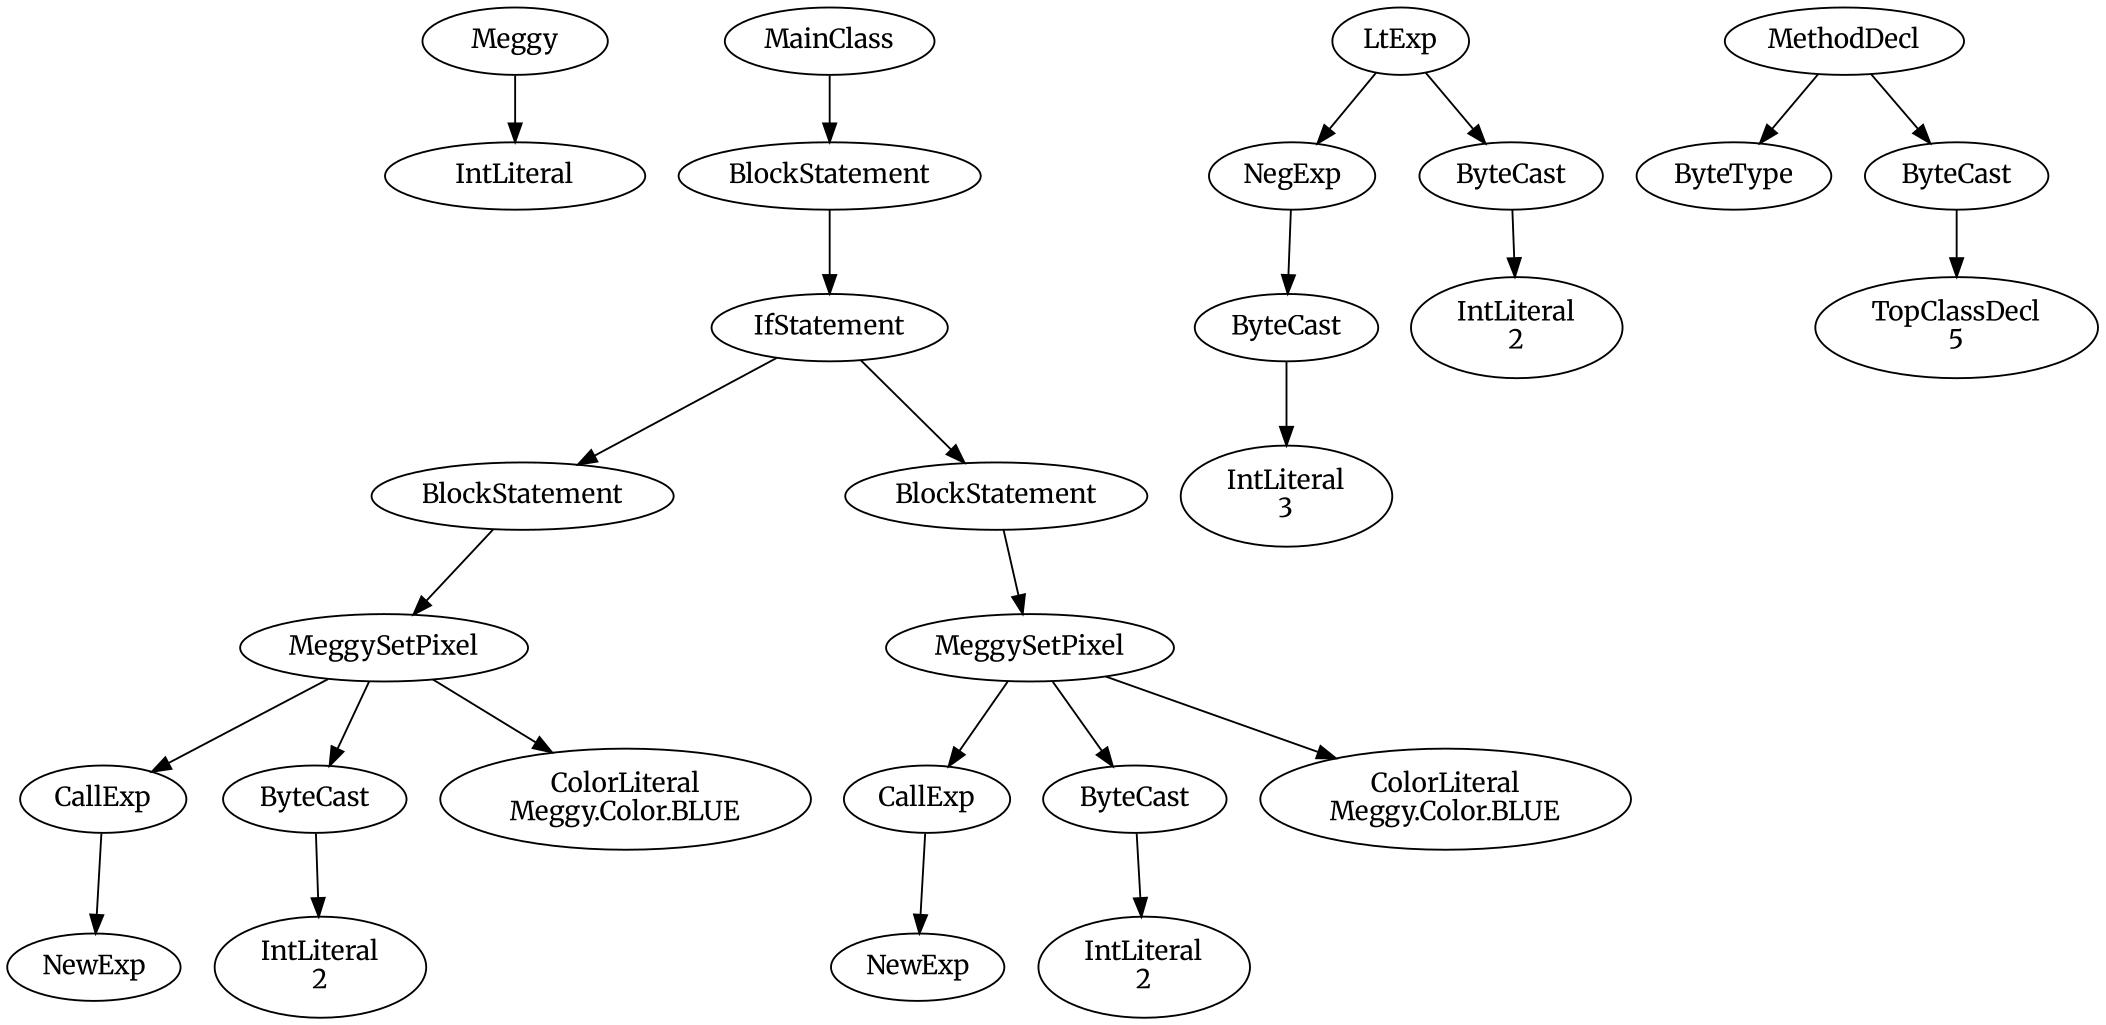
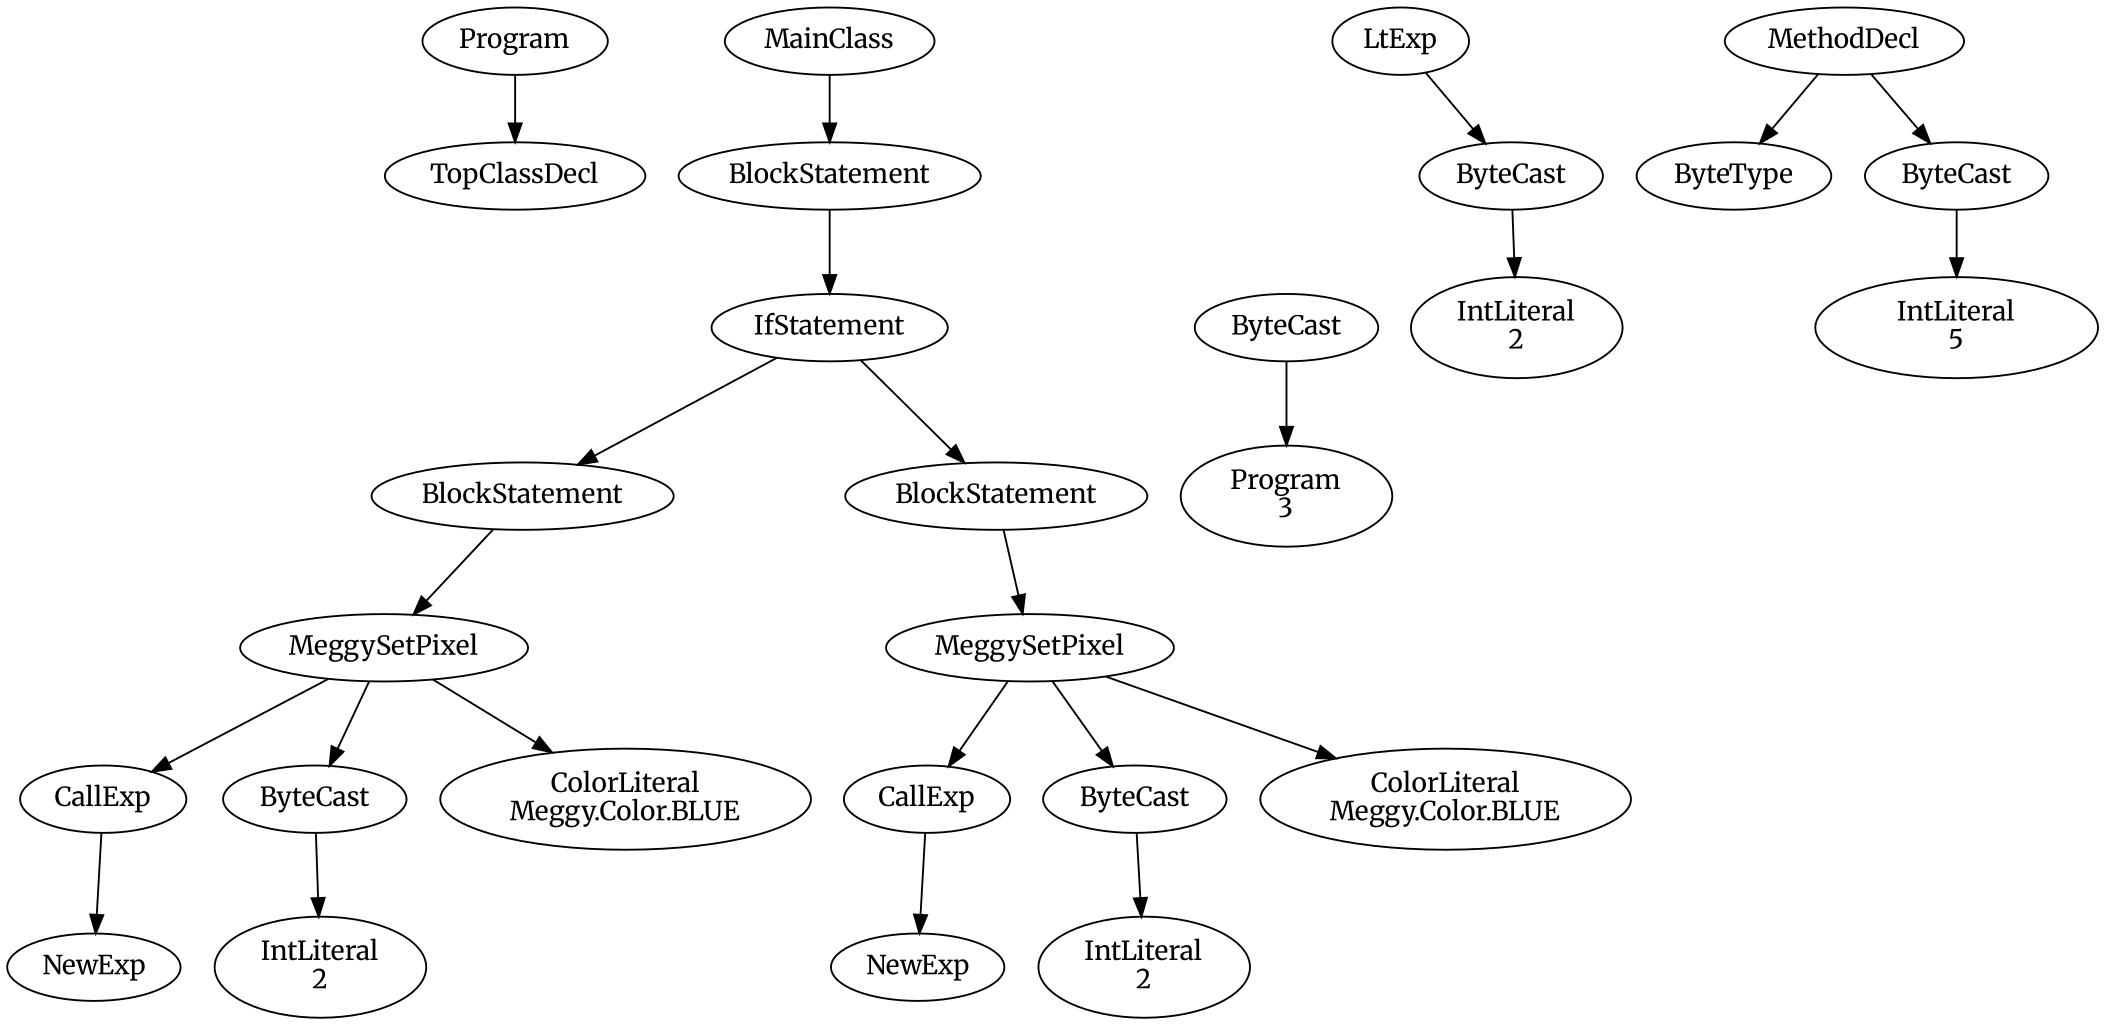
node "Meggy": label "Meggy" -> "Program"
node "IntLiteral": label "IntLiteral" -> "TopClassDecl"
node "NegExp": removed
node "TopClassDecl 5": label "TopClassDecl 5" -> "IntLiteral 5"
node "IntLiteral 3": label "IntLiteral 3" -> "Program 3"
